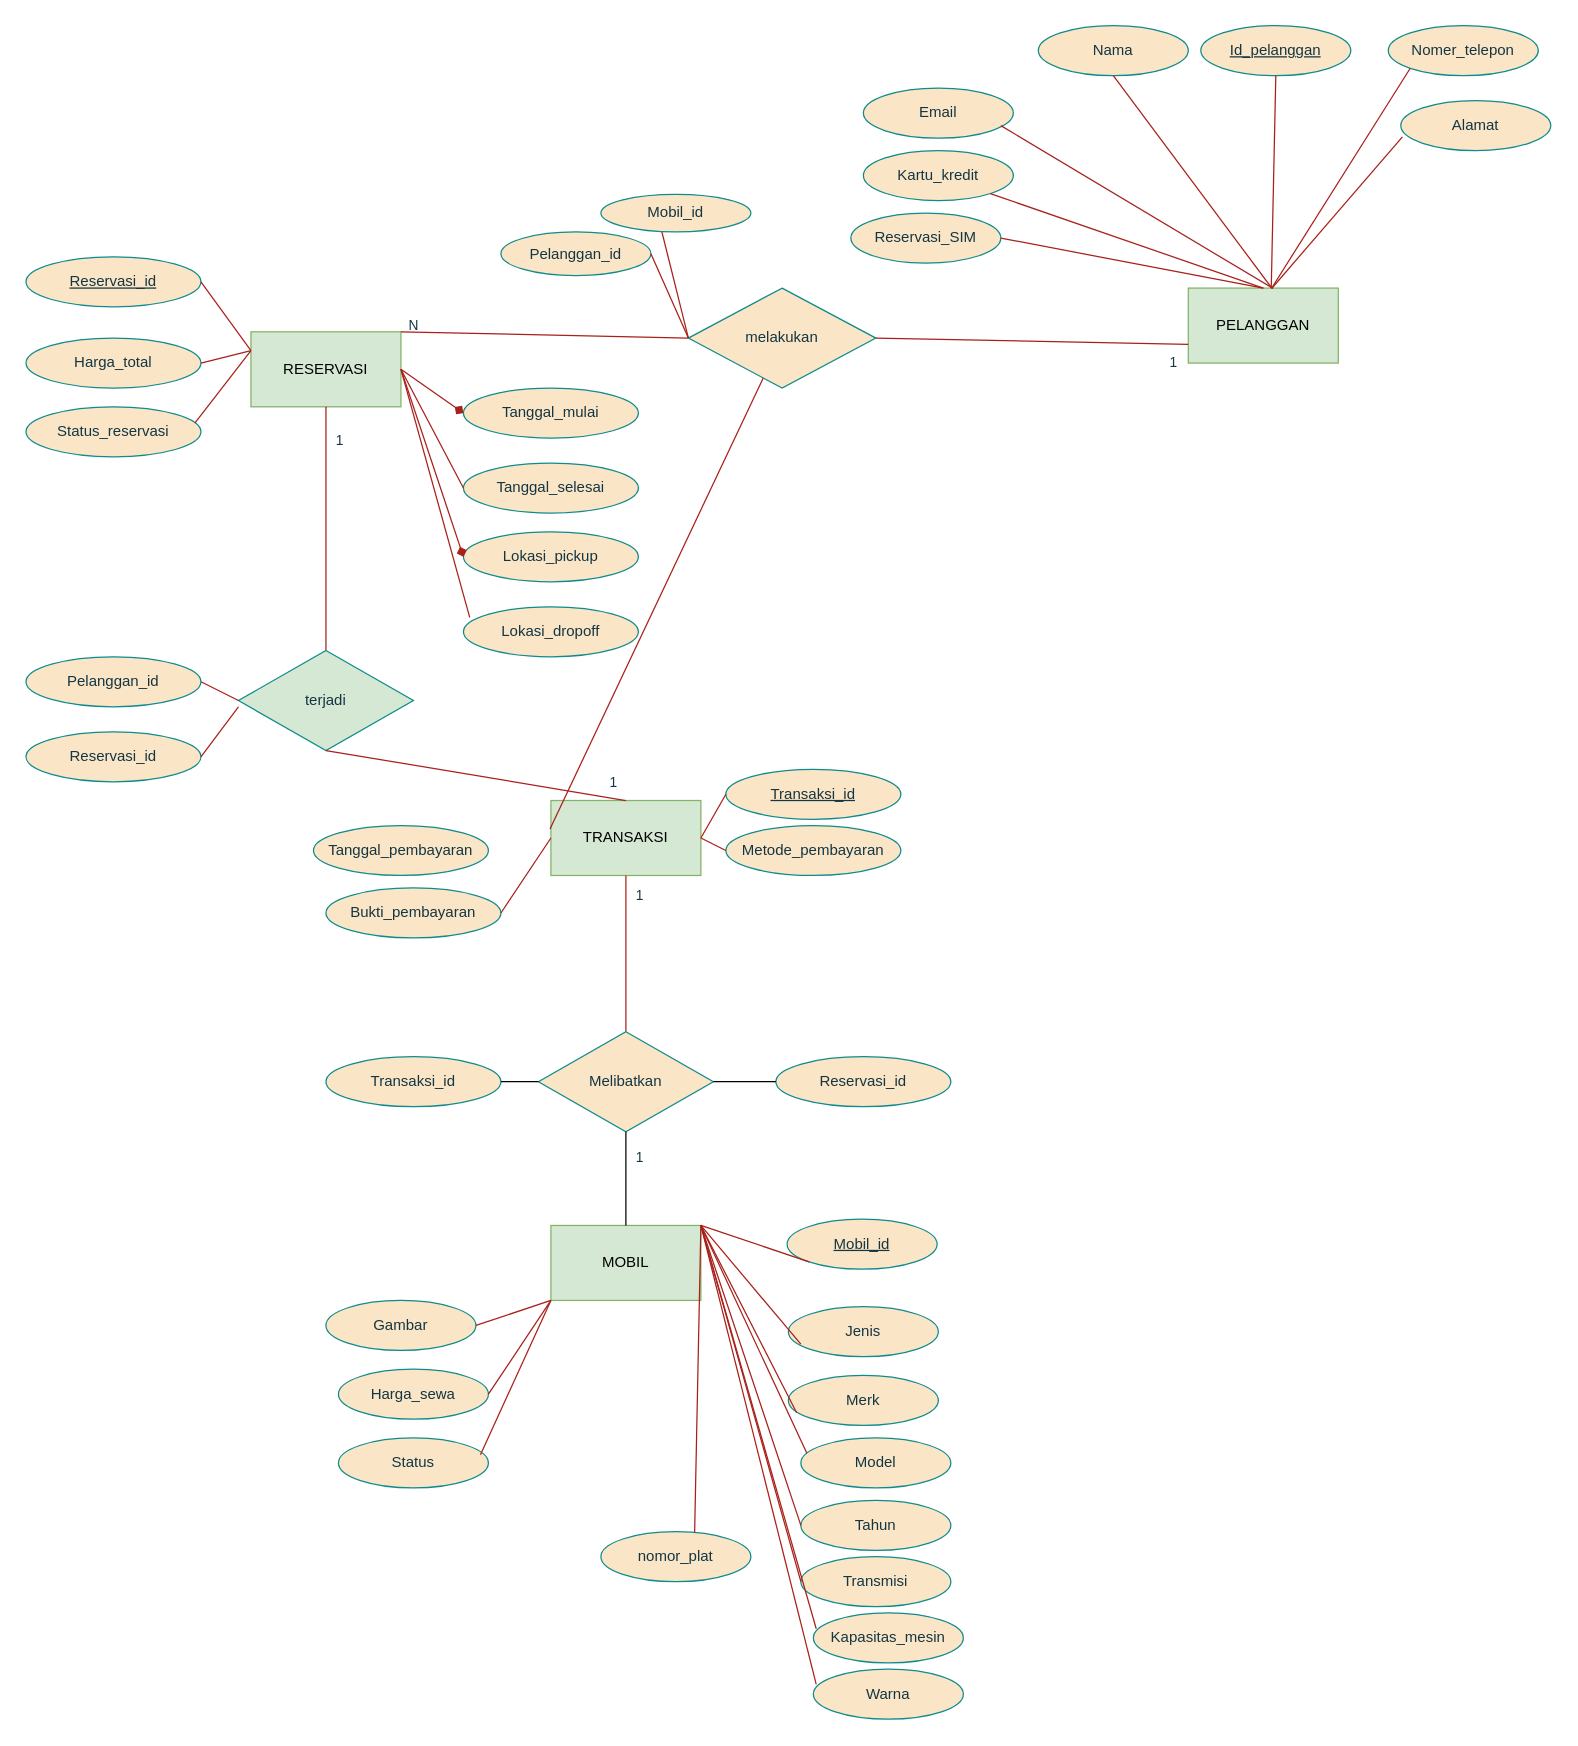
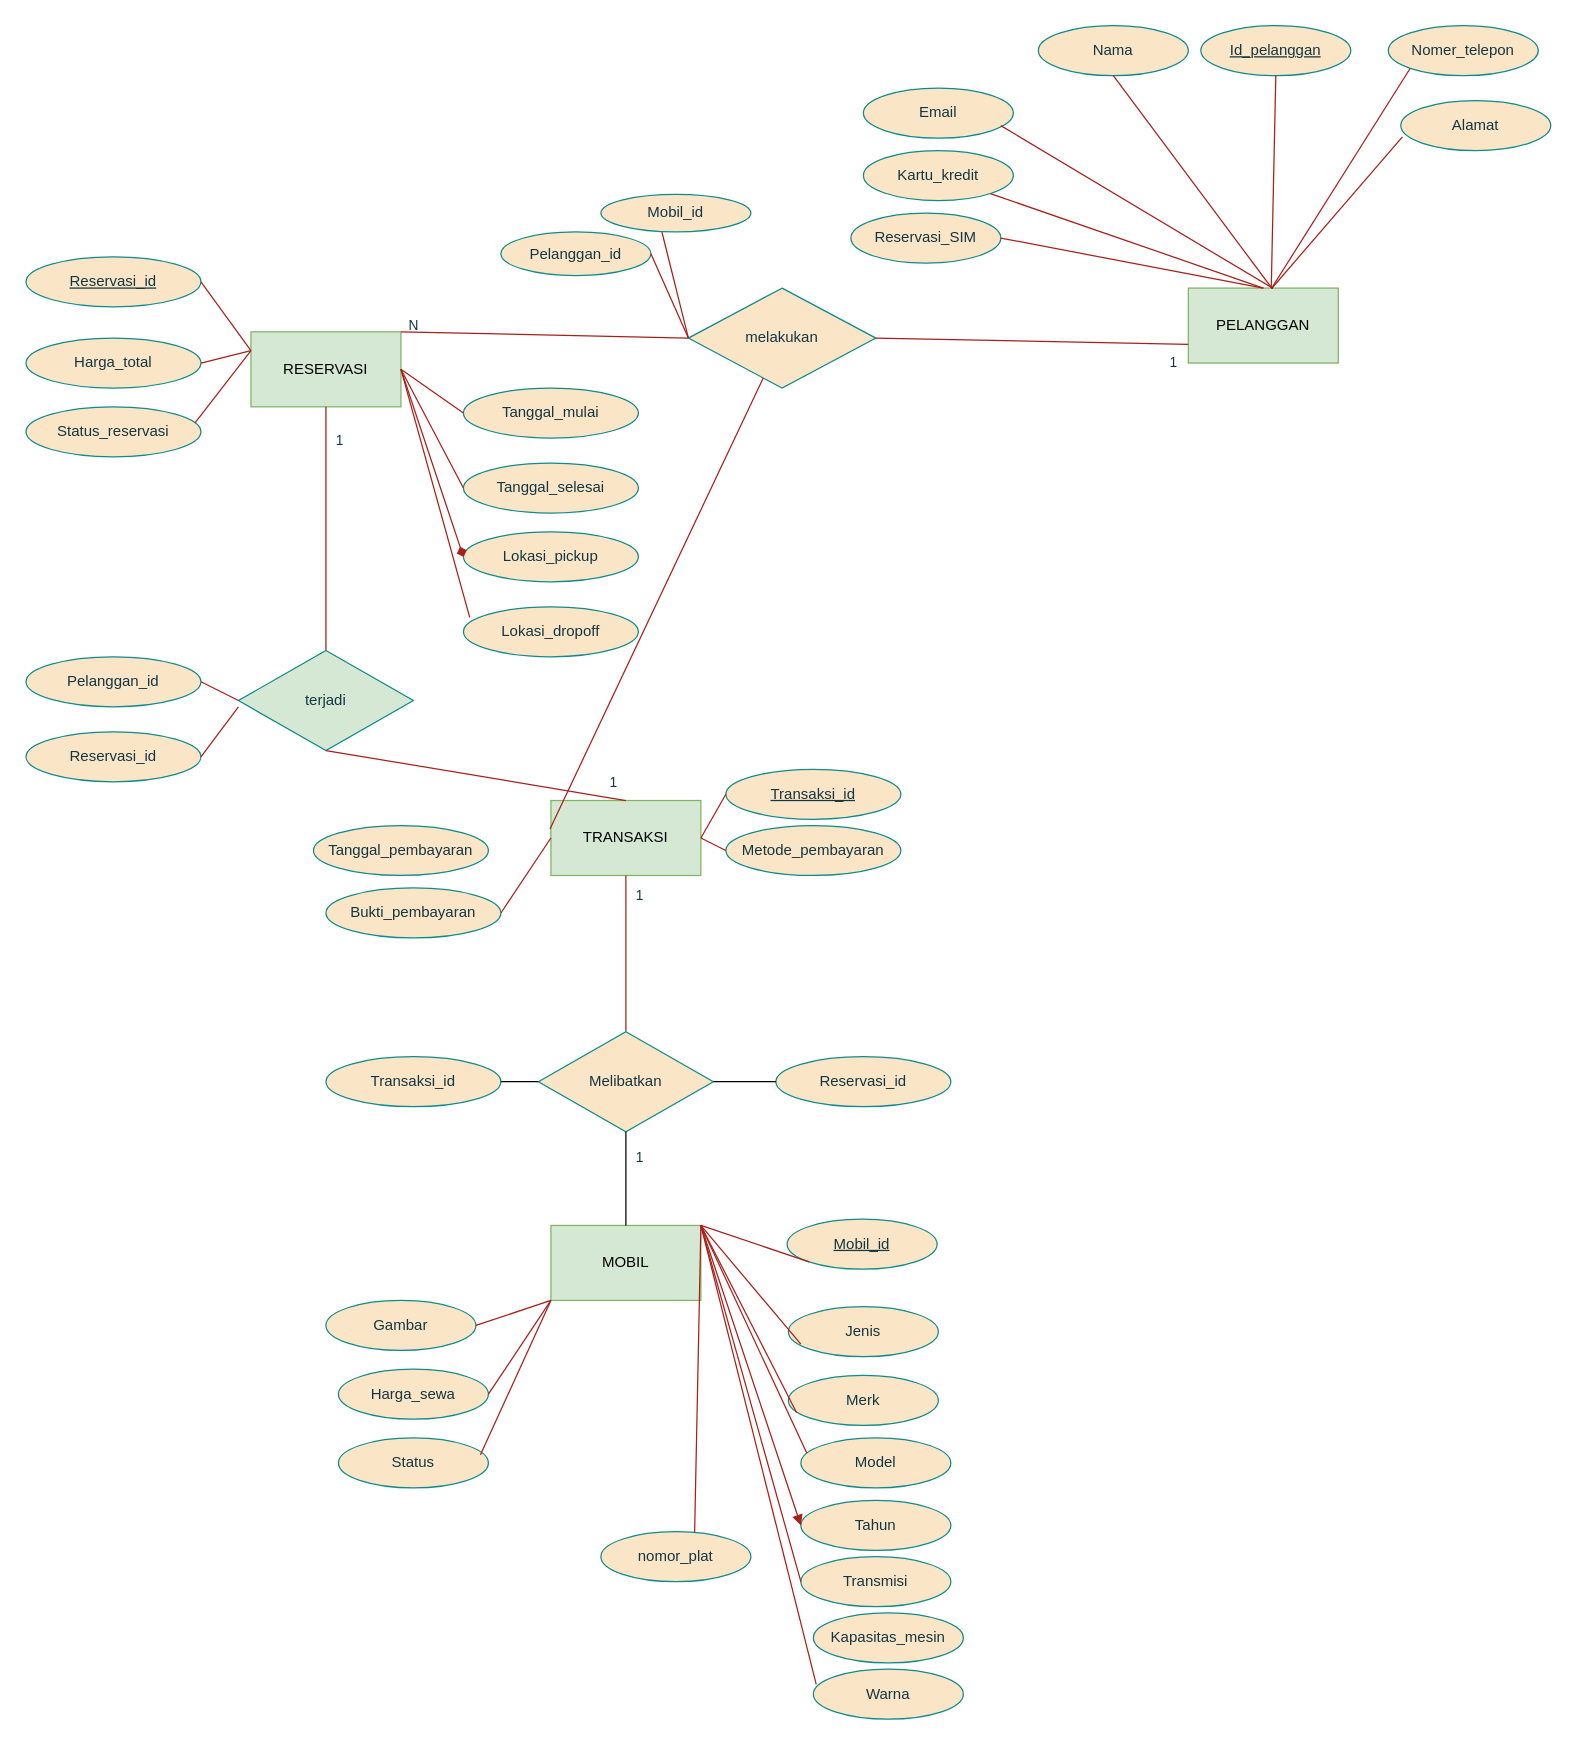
edge "RESERVASI" -> "Tanggal_mulai": arrowhead diamond -> none
edge "MOBIL" -- "Tahun": arrowhead none -> block
edge "MOBIL" -- "Kapasitas_mesin": removed
